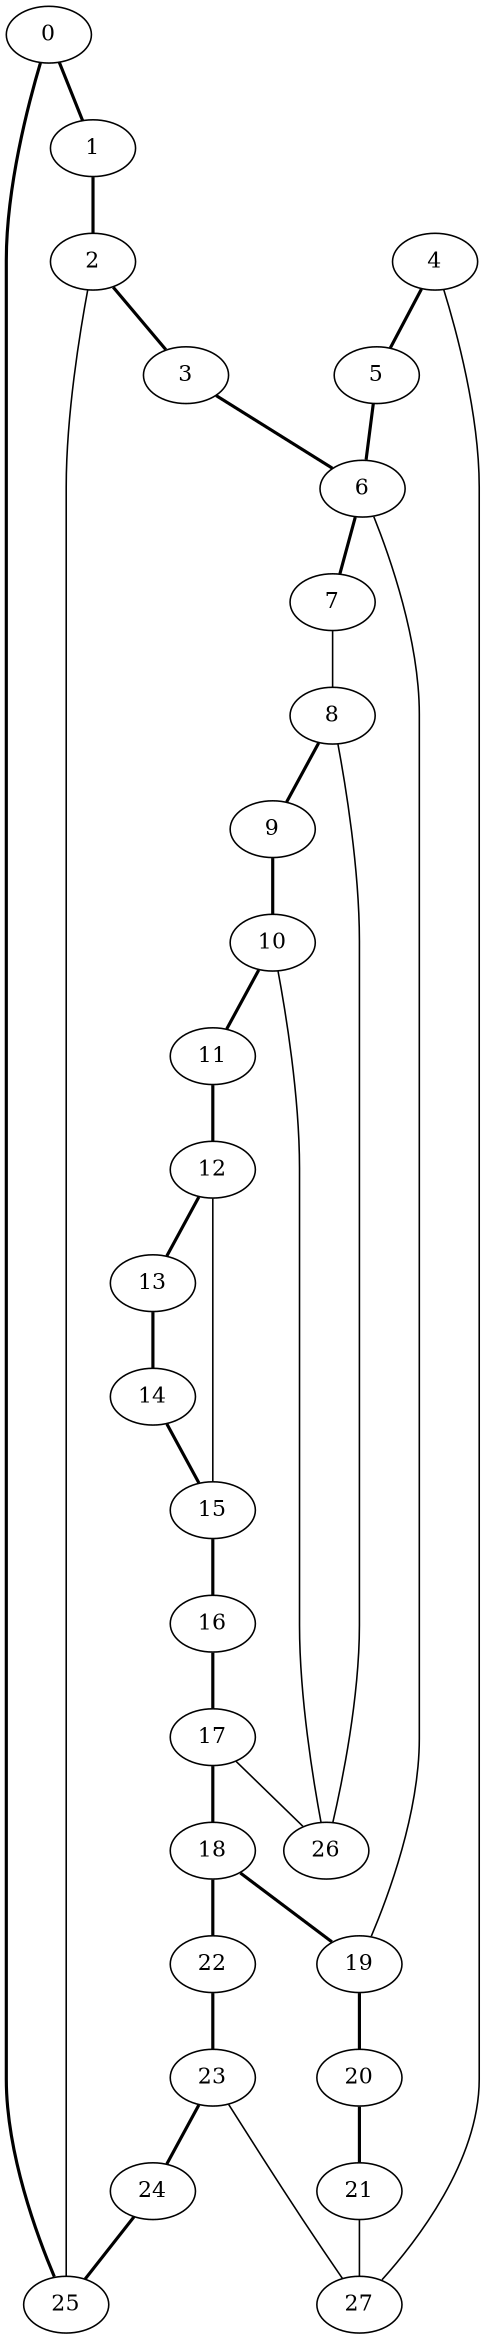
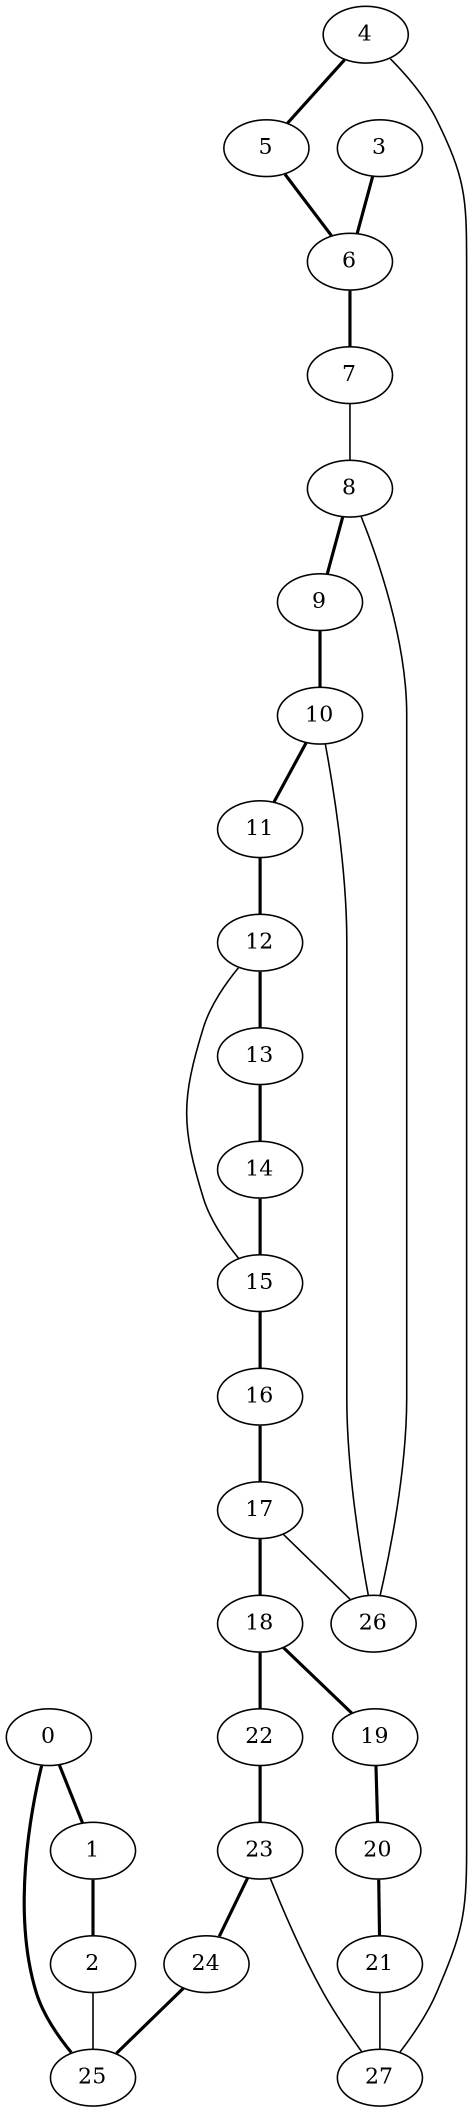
edge "2" -- "3": removed
edge "6" -- "19": removed
